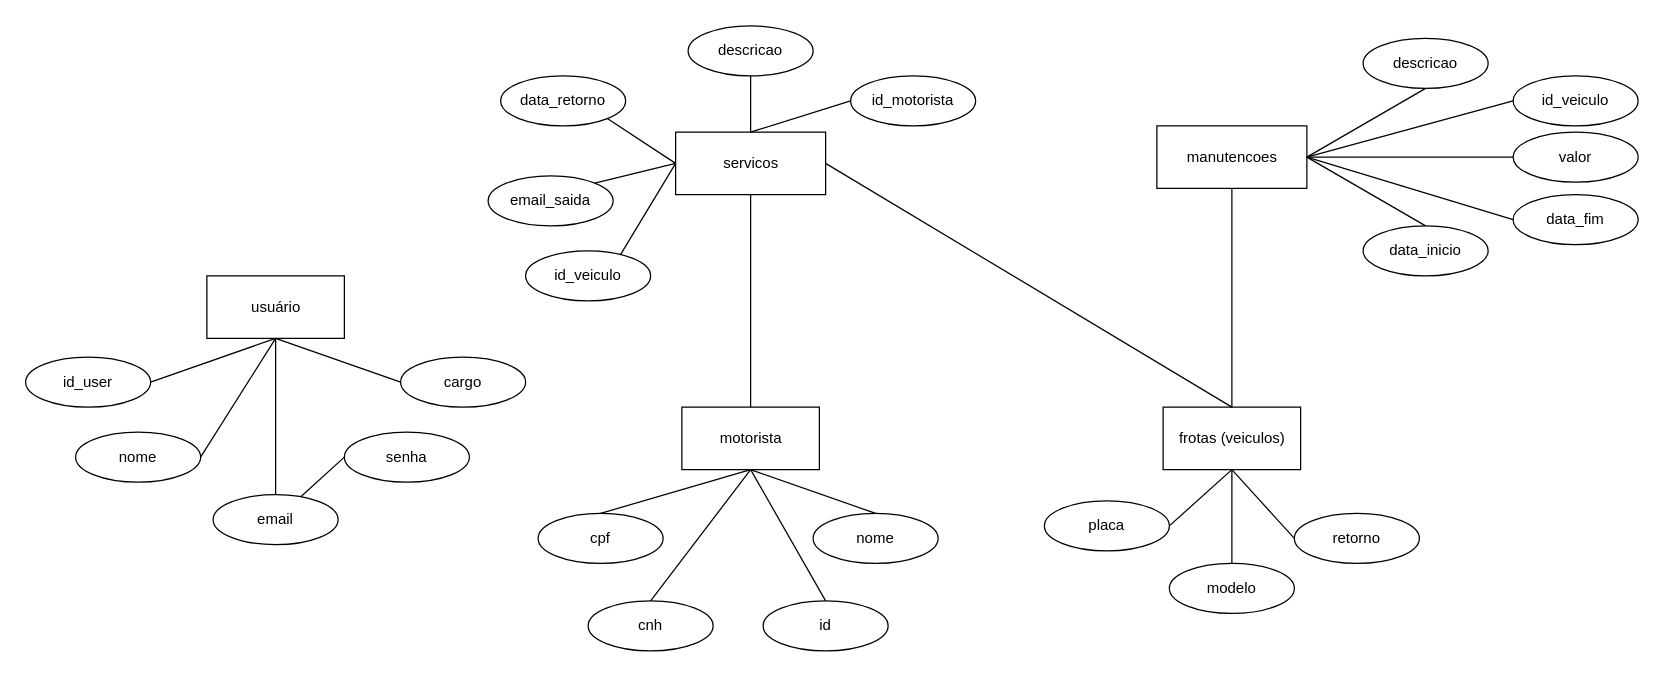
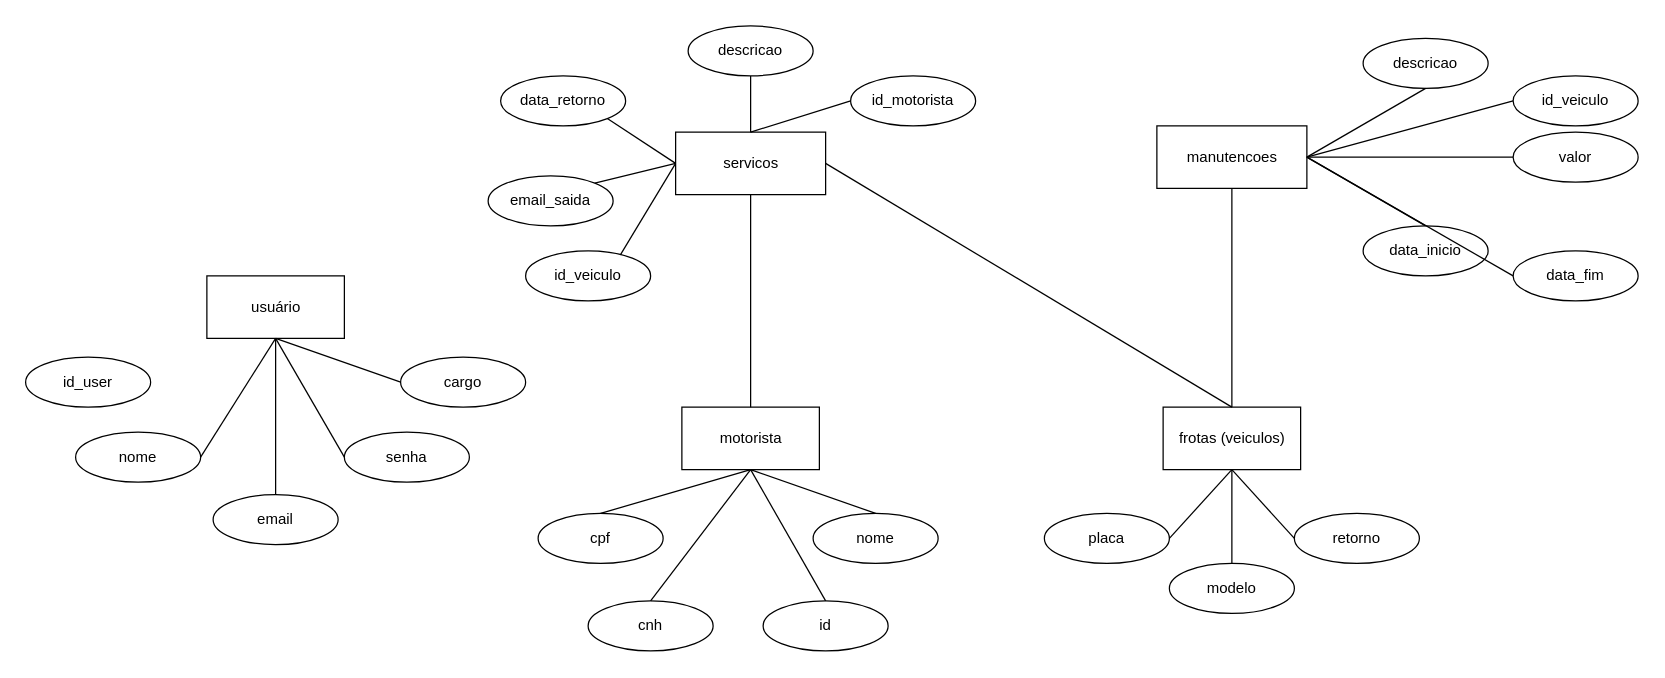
node "data_fim": moved (1576, 219) -> (1576, 276)
edge "usuário" -- "id_user": removed
edge "senha" -- "email": now "senha" -- "usuário"
node "placa": moved (1107, 526) -> (1107, 538)
